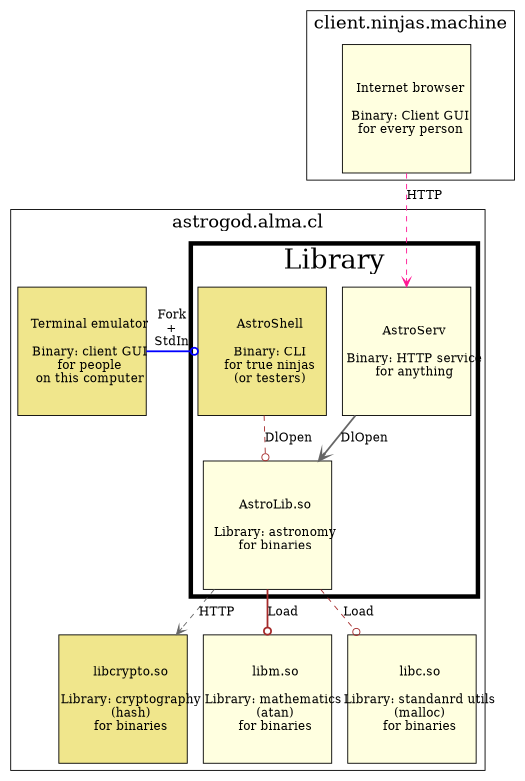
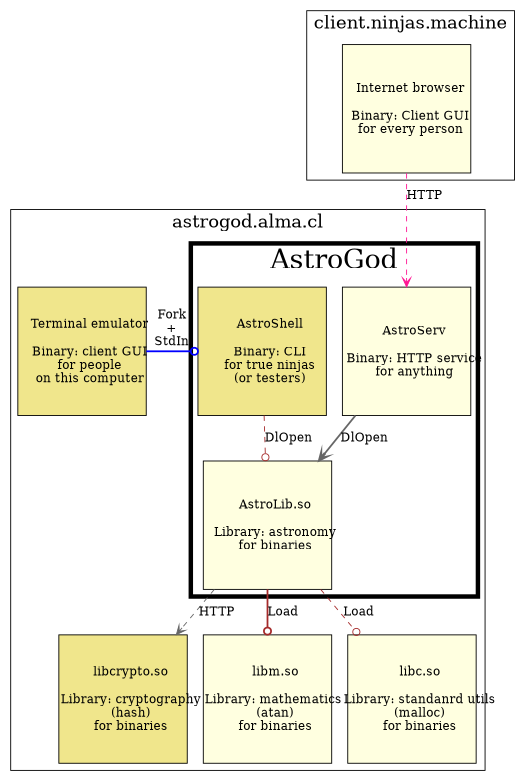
cluster "Library": label "Library" -> "AstroGod"
